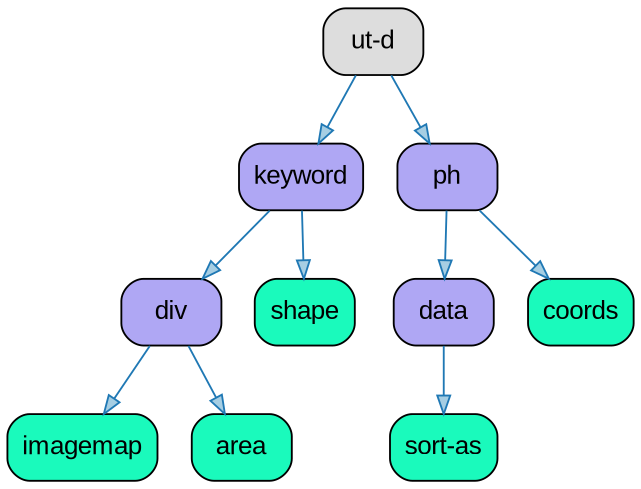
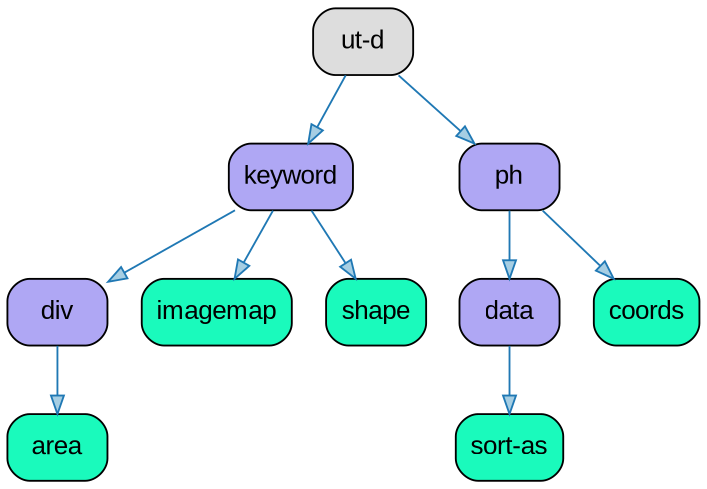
edge "div" -> "imagemap": now "keyword" -> "imagemap"
